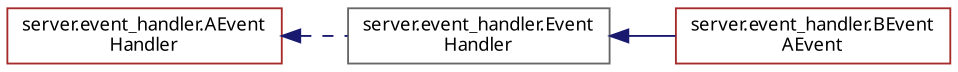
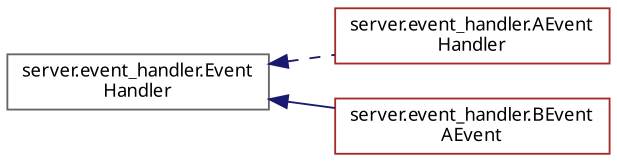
edge "server.event_handler.Event Handler" -> "server.event_handler.AEvent Handler": reversed
